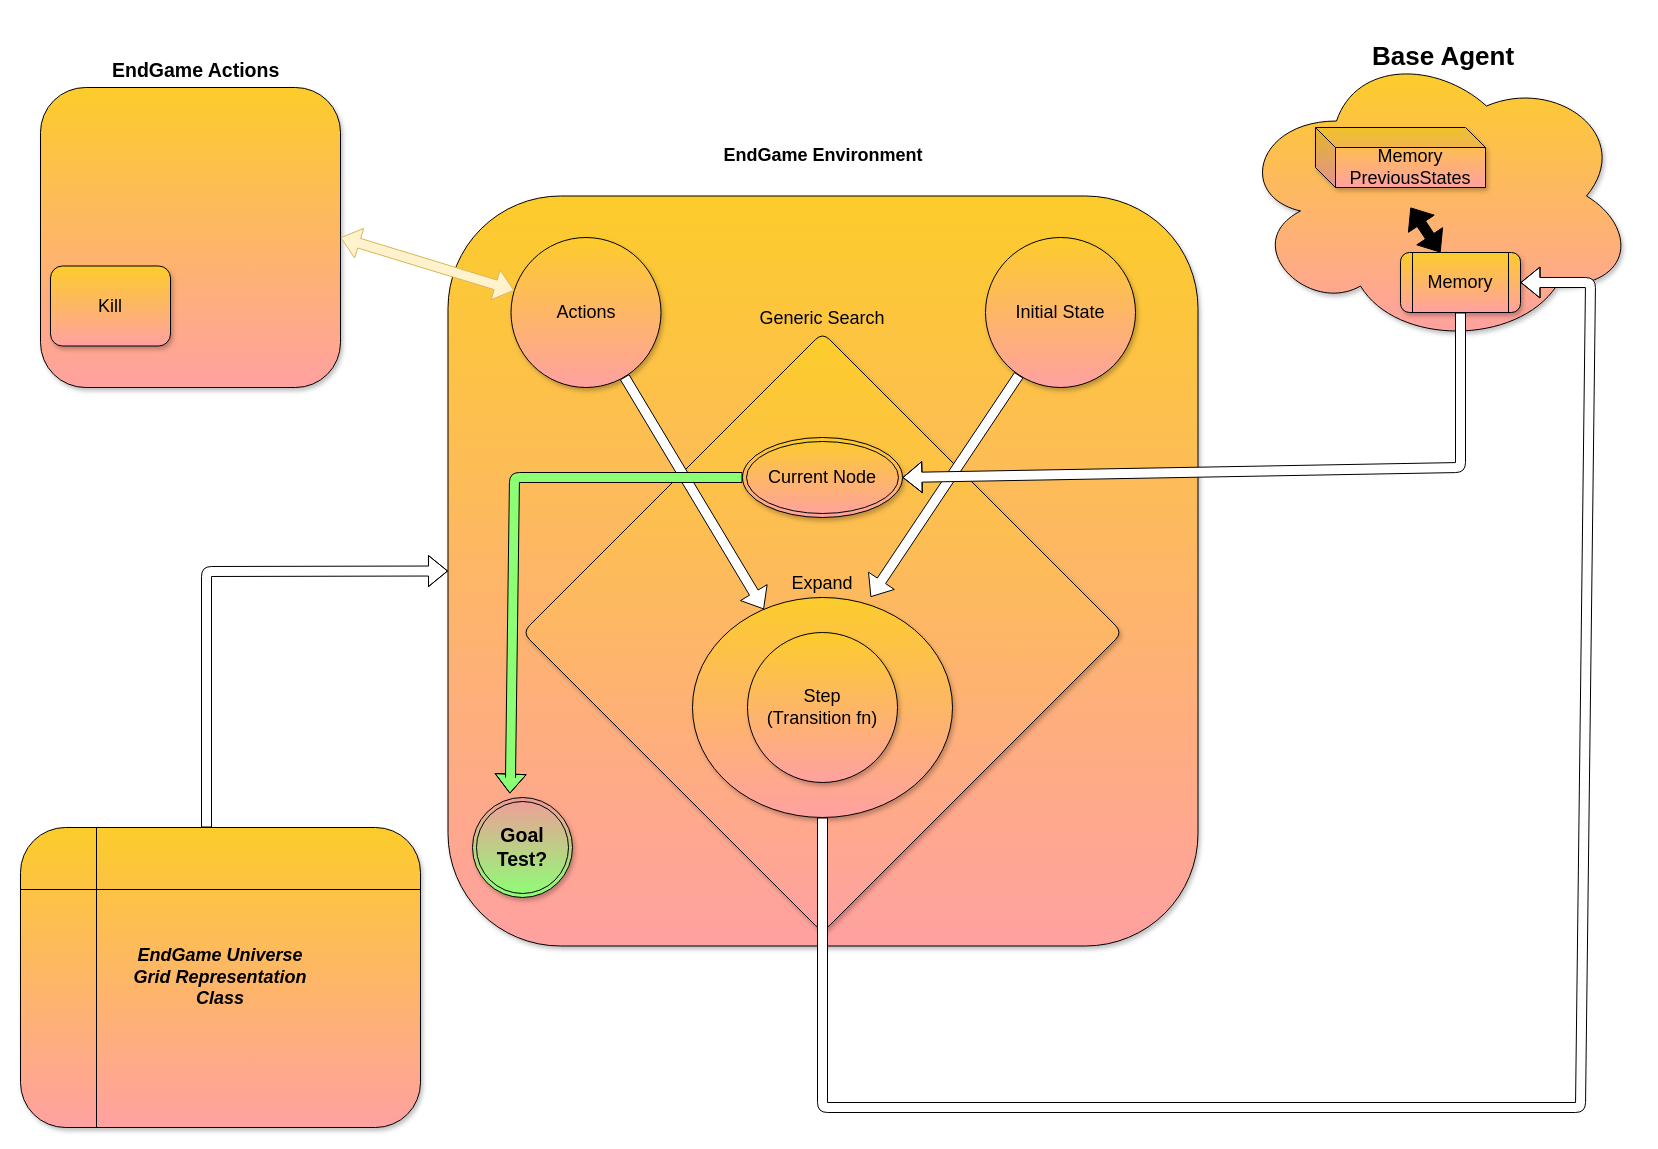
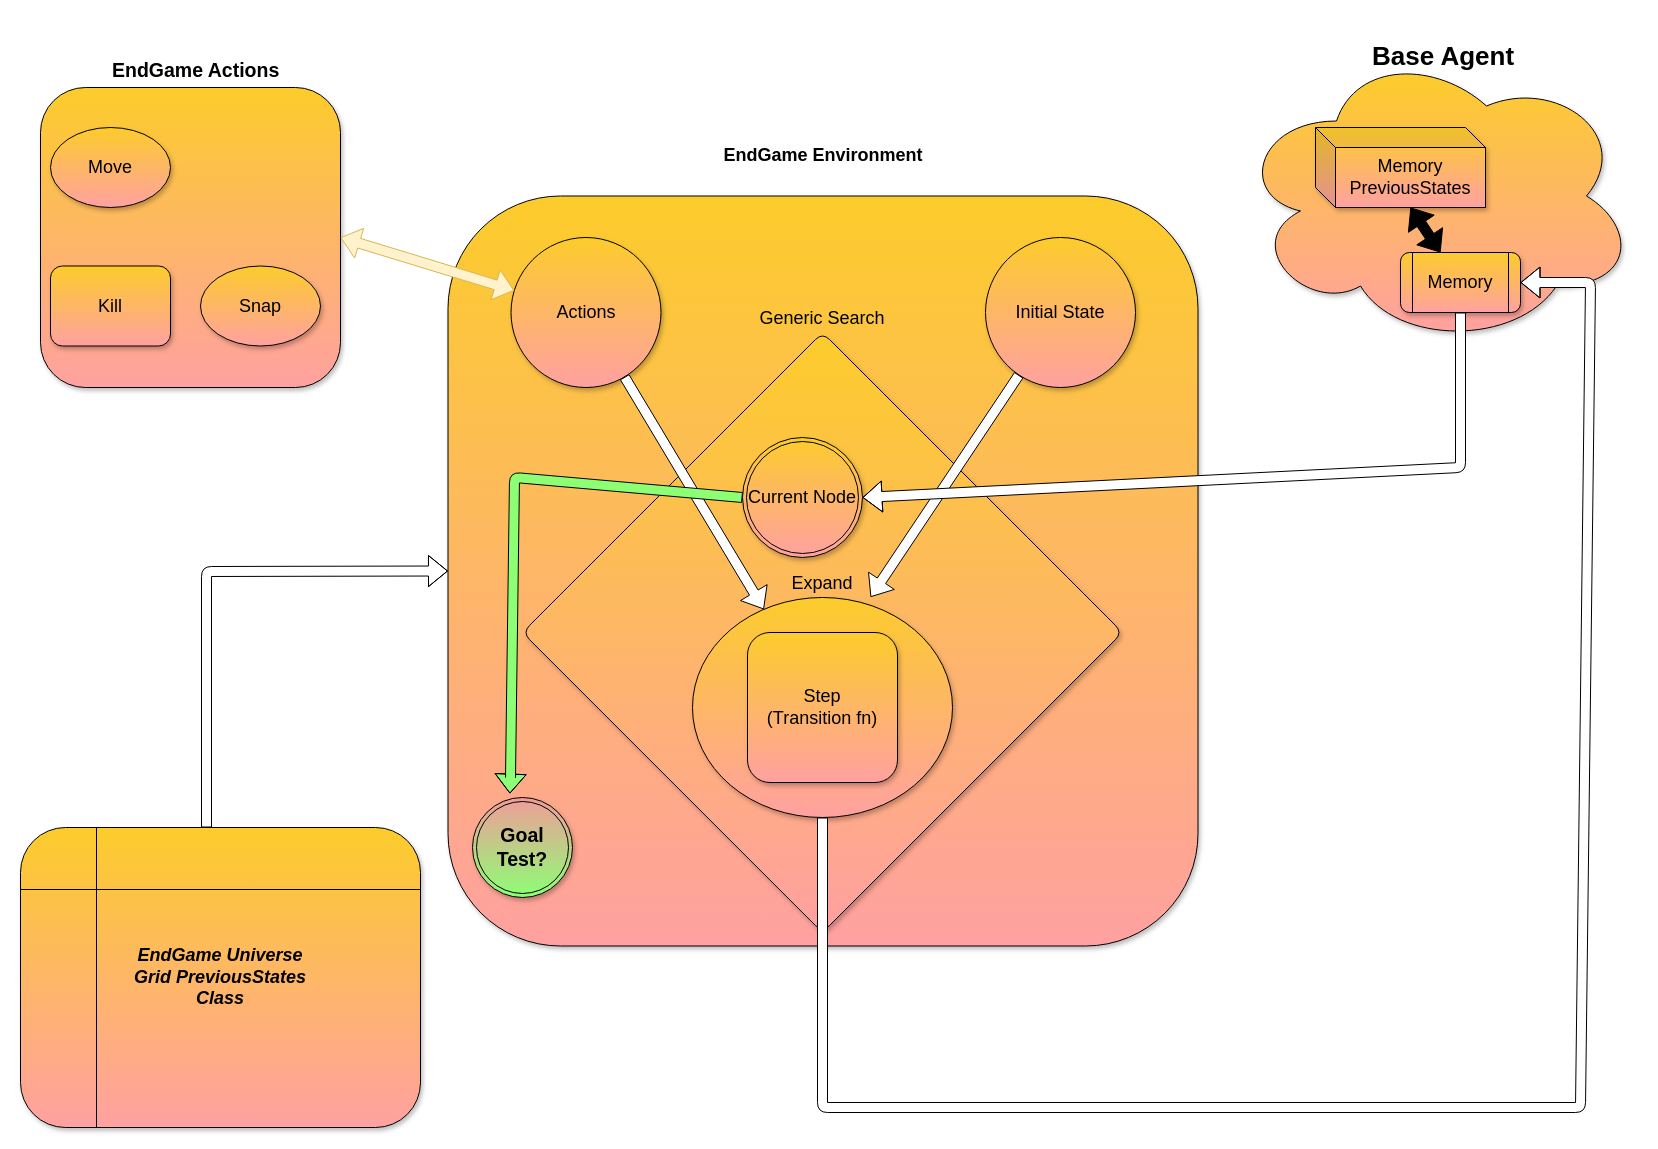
node "Memory PreviousStates": size 170x60 -> 170x80
node "Move": added
node "Snap": added
node "Current Node": size 160x80 -> 120x120
node "Step (Transition fn)": shape ellipse -> rounded rectangle
node "EndGame Universe Grid Representation Class": label "EndGame Universe Grid Representation Class" -> "EndGame Universe Grid PreviousStates Class"
